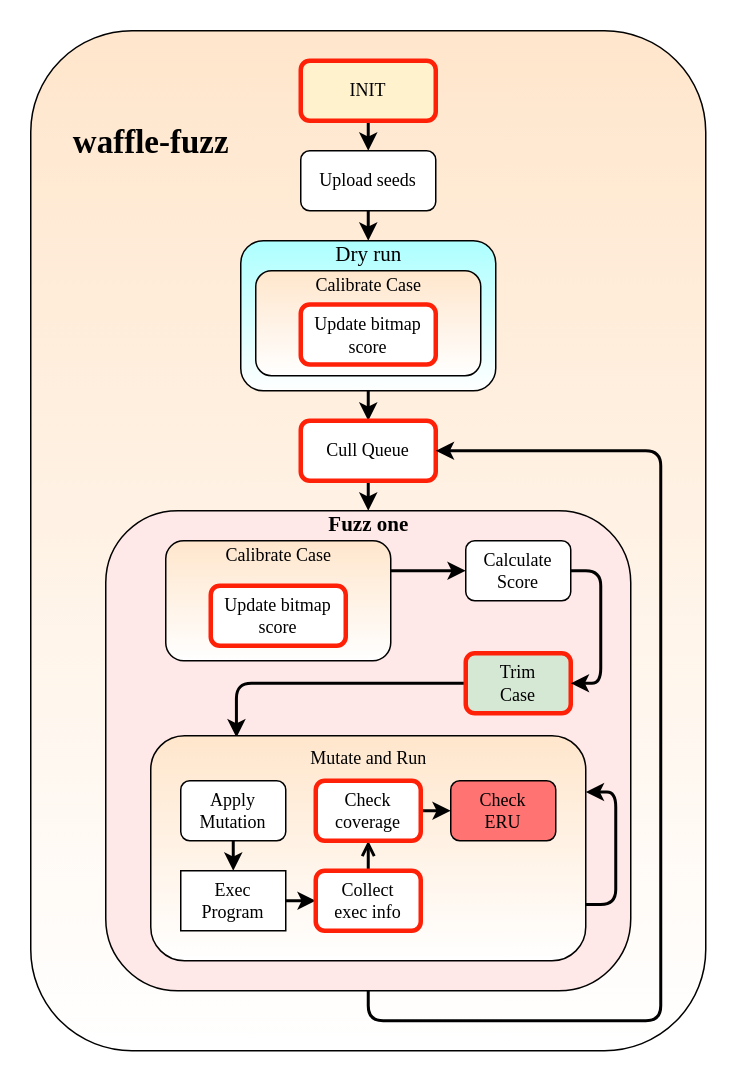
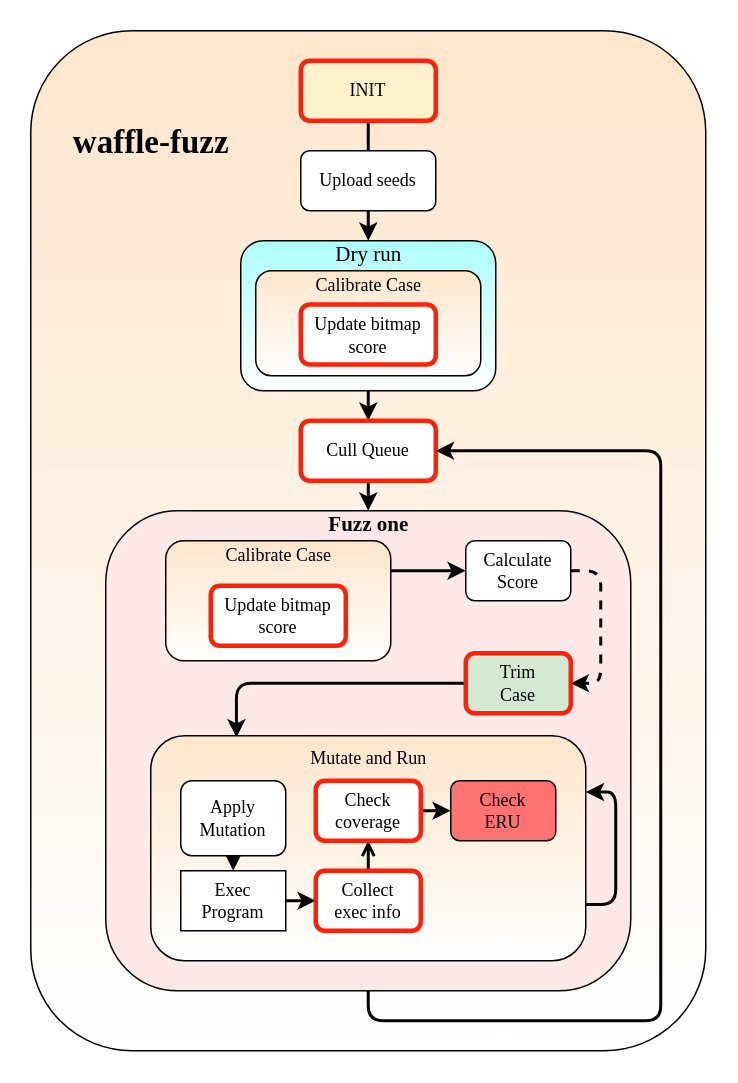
edge "INIT" -> "Upload seeds": arrowhead classic -> none
edge "Calculate Score" -> "Trim Case": style solid -> dashed
node "Apply Mutation": size 105x60 -> 105x75
